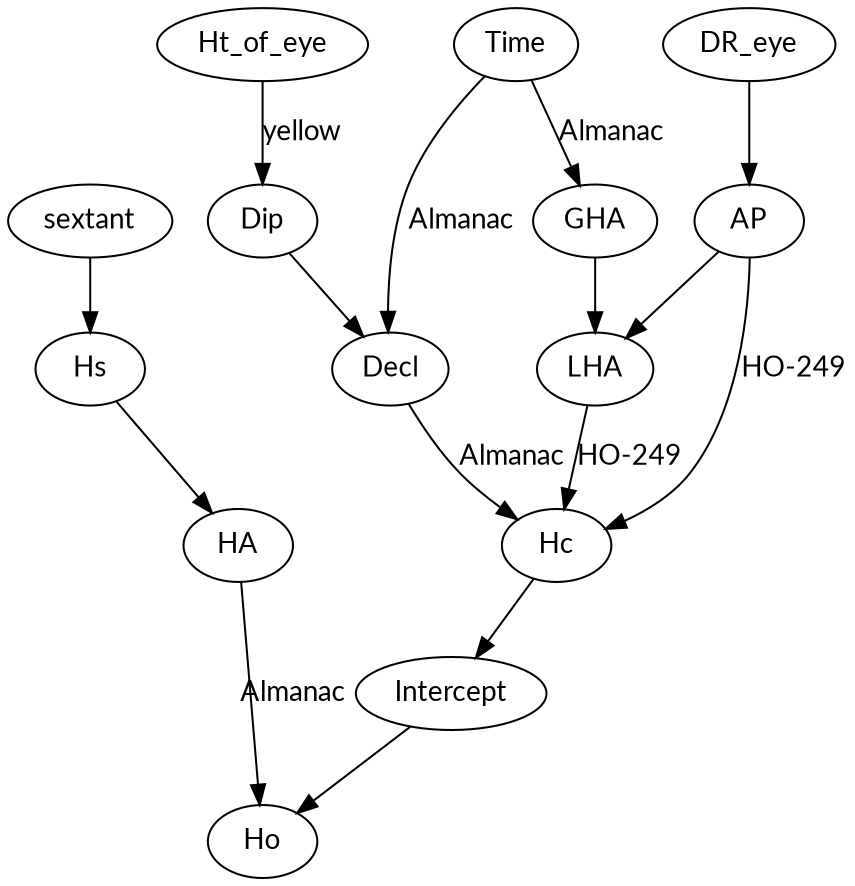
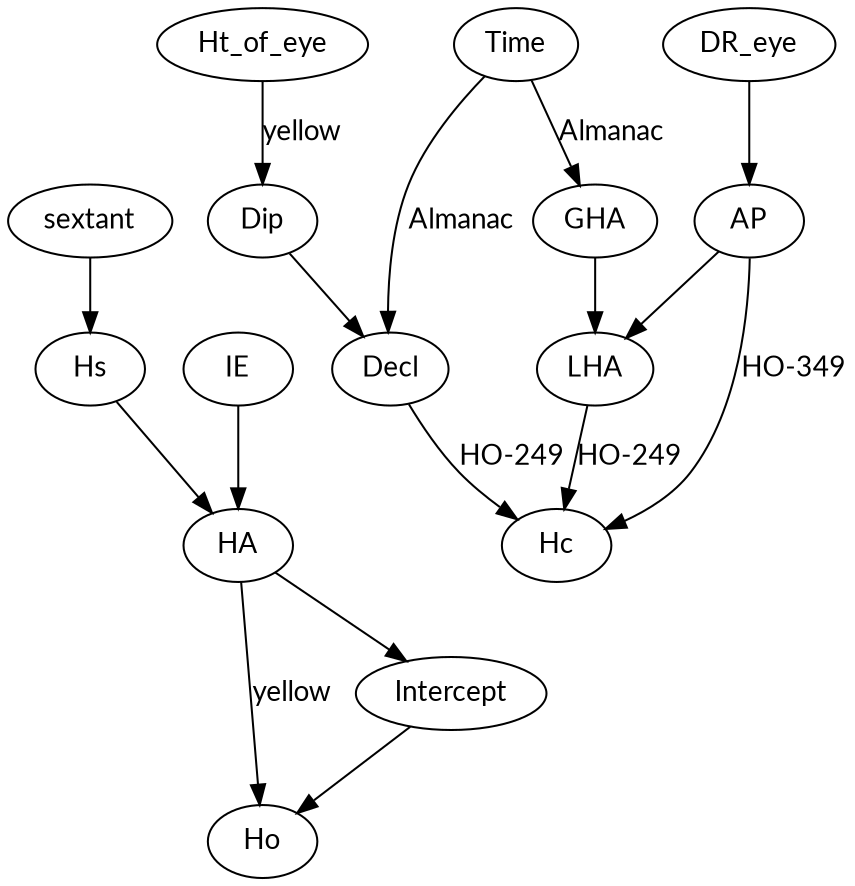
node "IE": added
edge "AP" -> "Hc": label "HO-249" -> "HO-349"
edge "Decl" -> "Hc": label "Almanac" -> "HO-249"
edge "Hc" -> "Intercept": now "HA" -> "Intercept"
edge "HA" -> "Ho": label "Almanac" -> "yellow"
